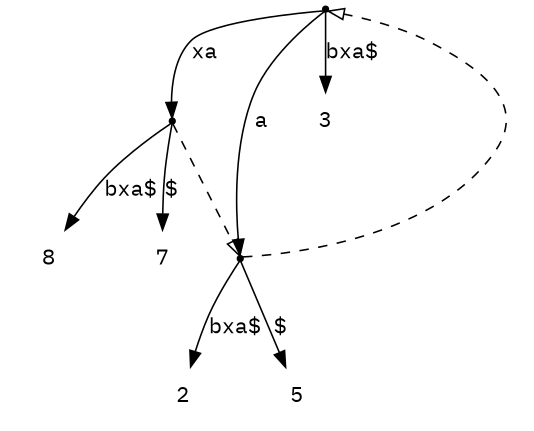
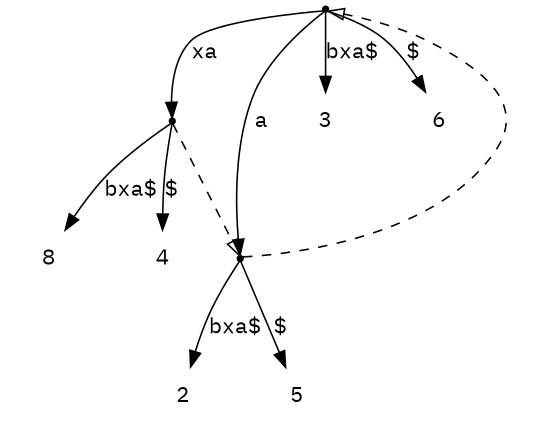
node "6": added
node "7": label "7" -> "4"
